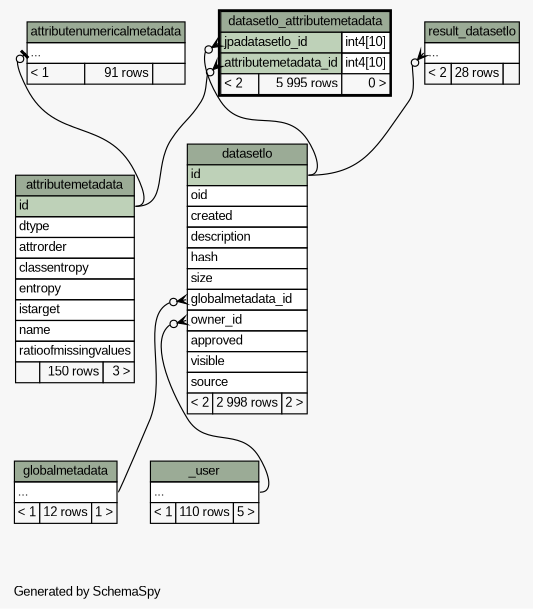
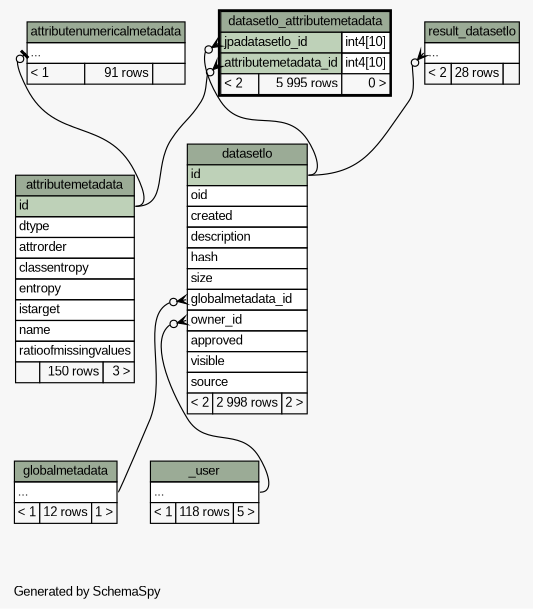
node "_user": text "110 rows" -> "118 rows"
